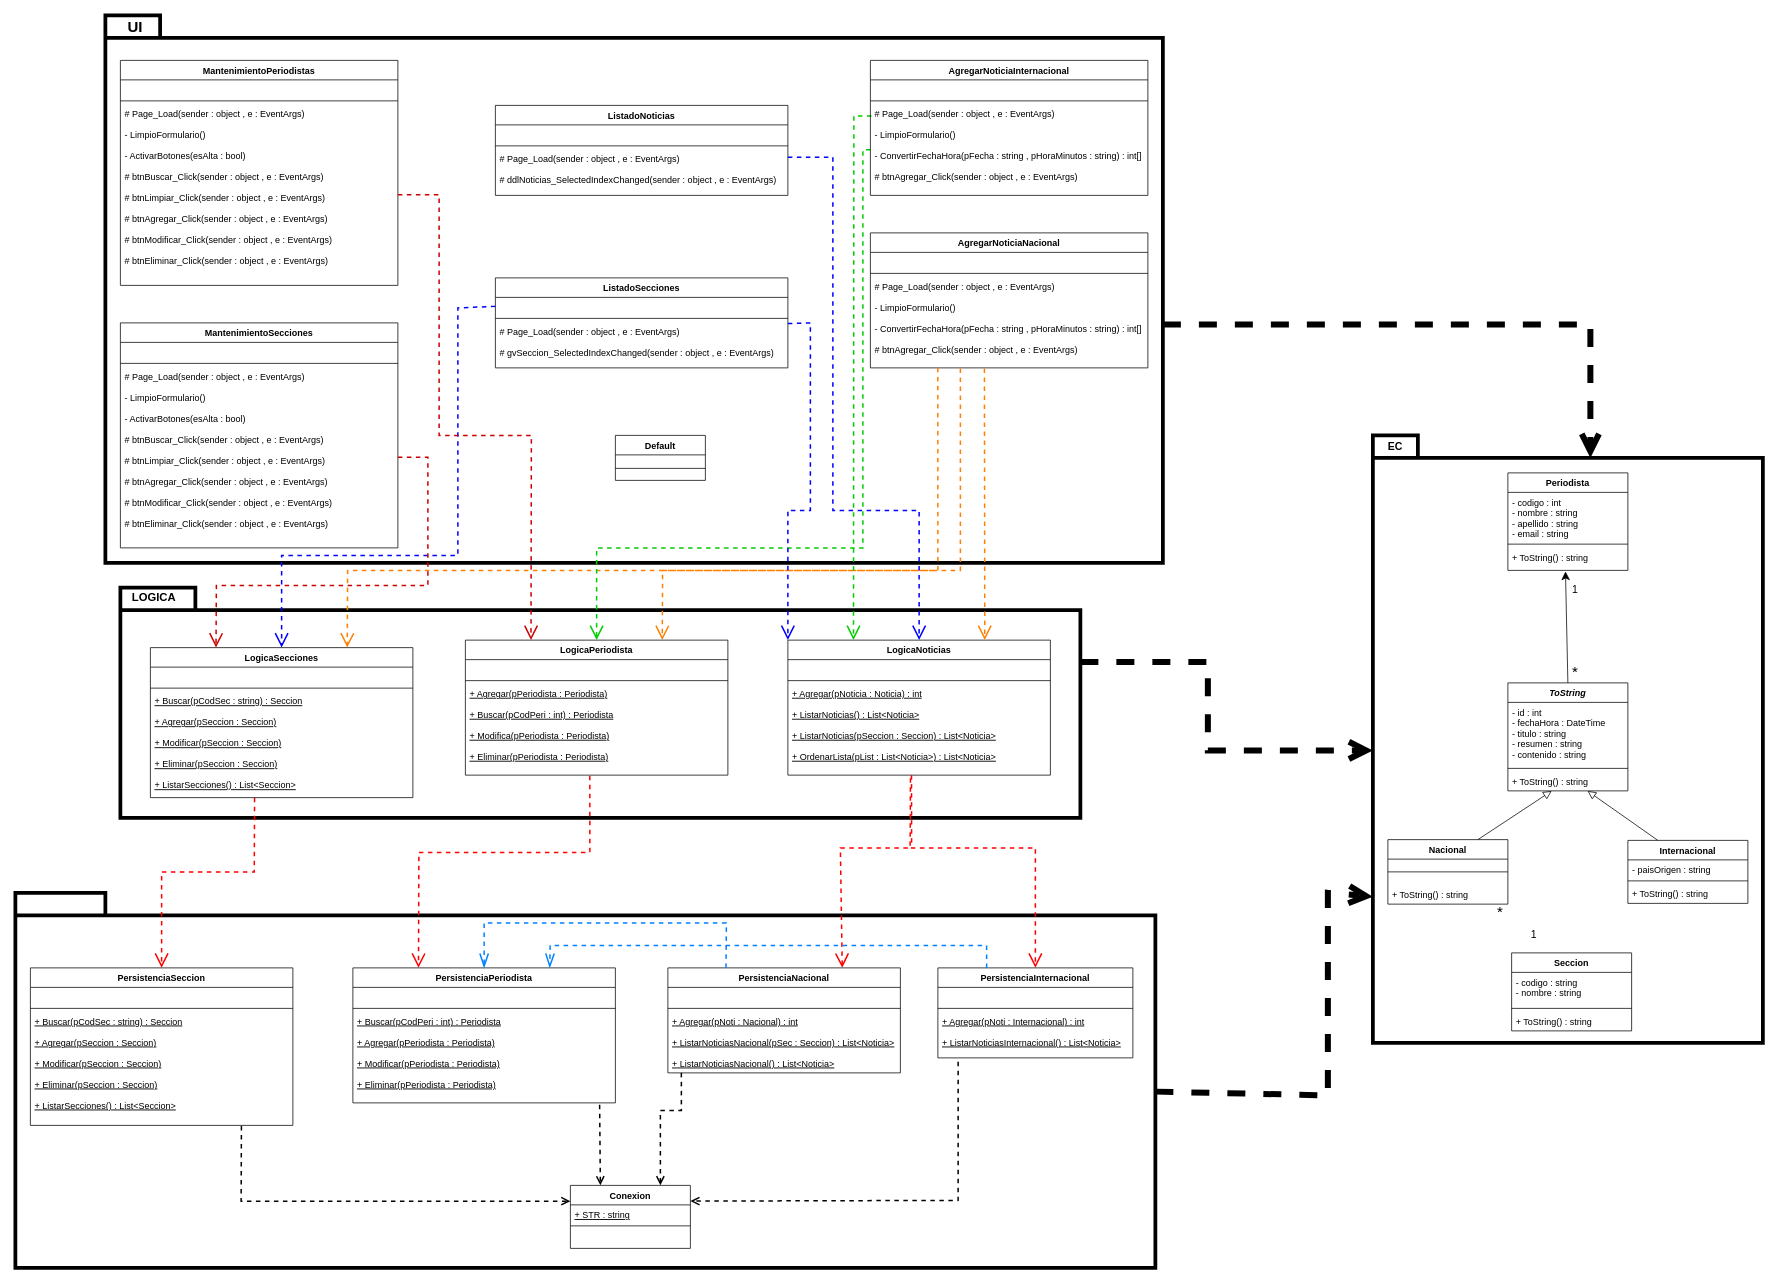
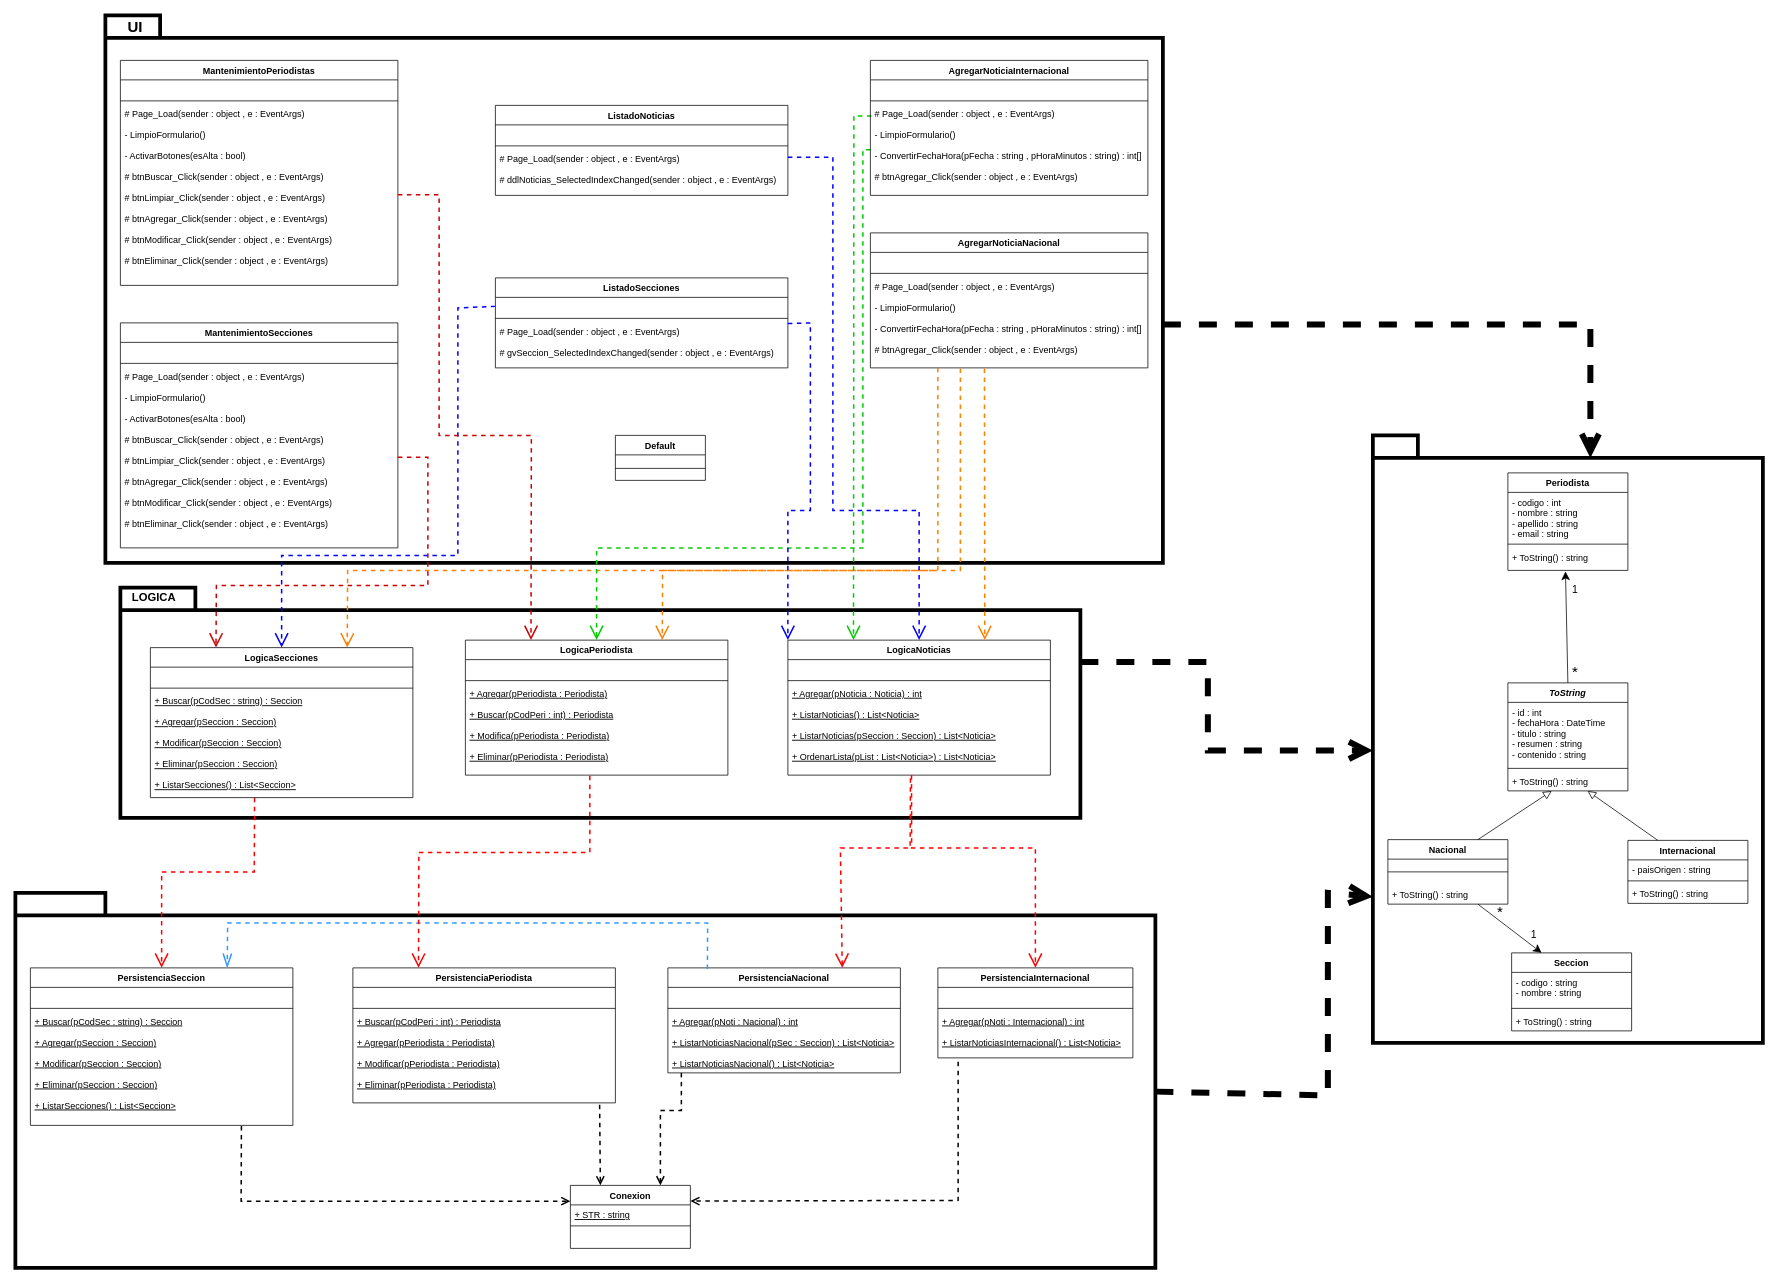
node "EC": removed
edge "PersistenciaNacional" -> "PersistenciaSeccion": added
edge "Nacional" -> "Seccion": added
edge "PersistenciaNacional" -> "PersistenciaPeriodista": removed
edge "PersistenciaInternacional" -> "PersistenciaPeriodista": removed, label "return"
